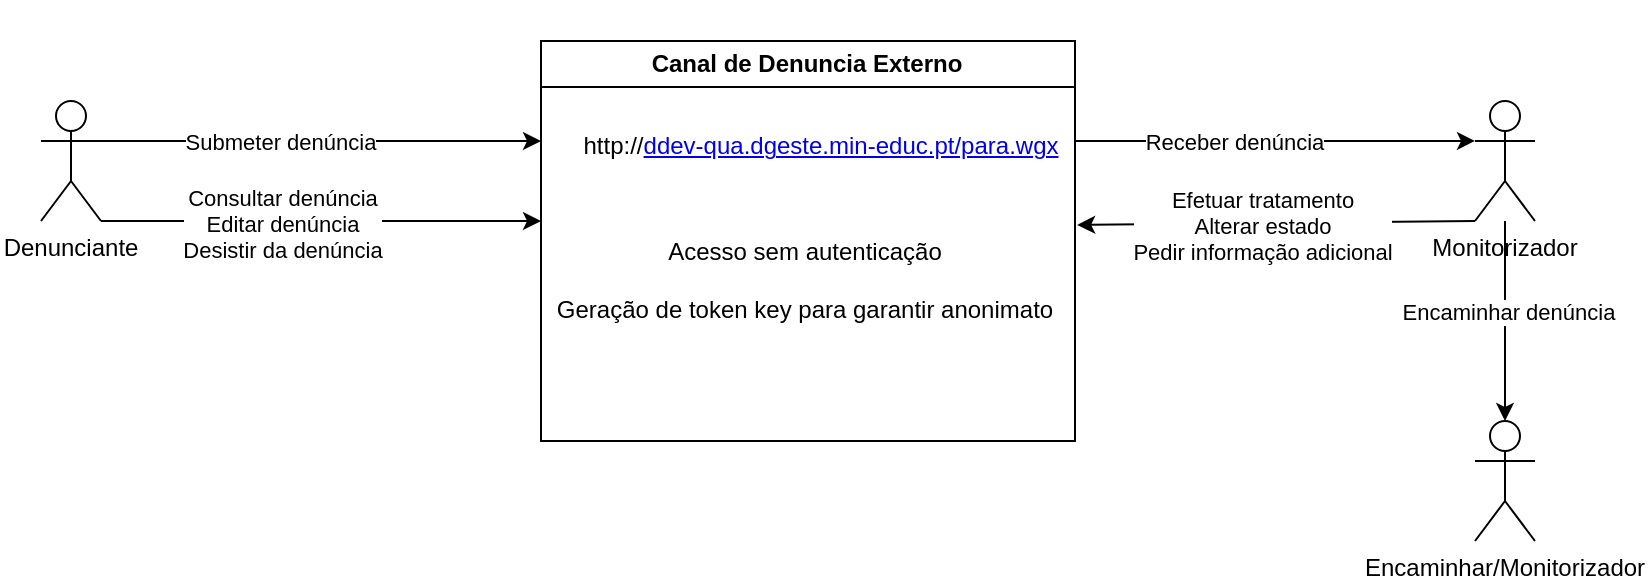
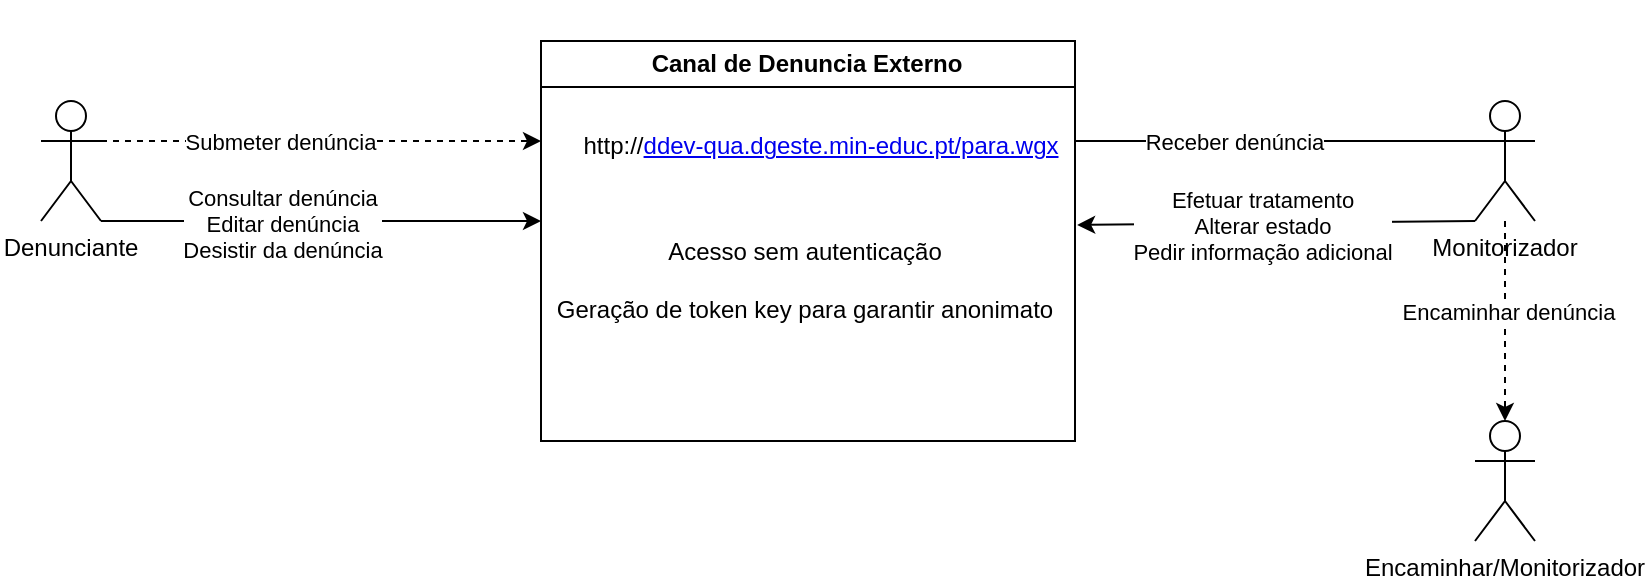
edge "Denunciante" -> "Canal de Denuncia Externo": style solid -> dashed
edge "Canal de Denuncia Externo" -> "Monitorizador": arrowhead classic -> none
edge "Monitorizador" -> "Encaminhar/Monitorizador": style solid -> dashed
